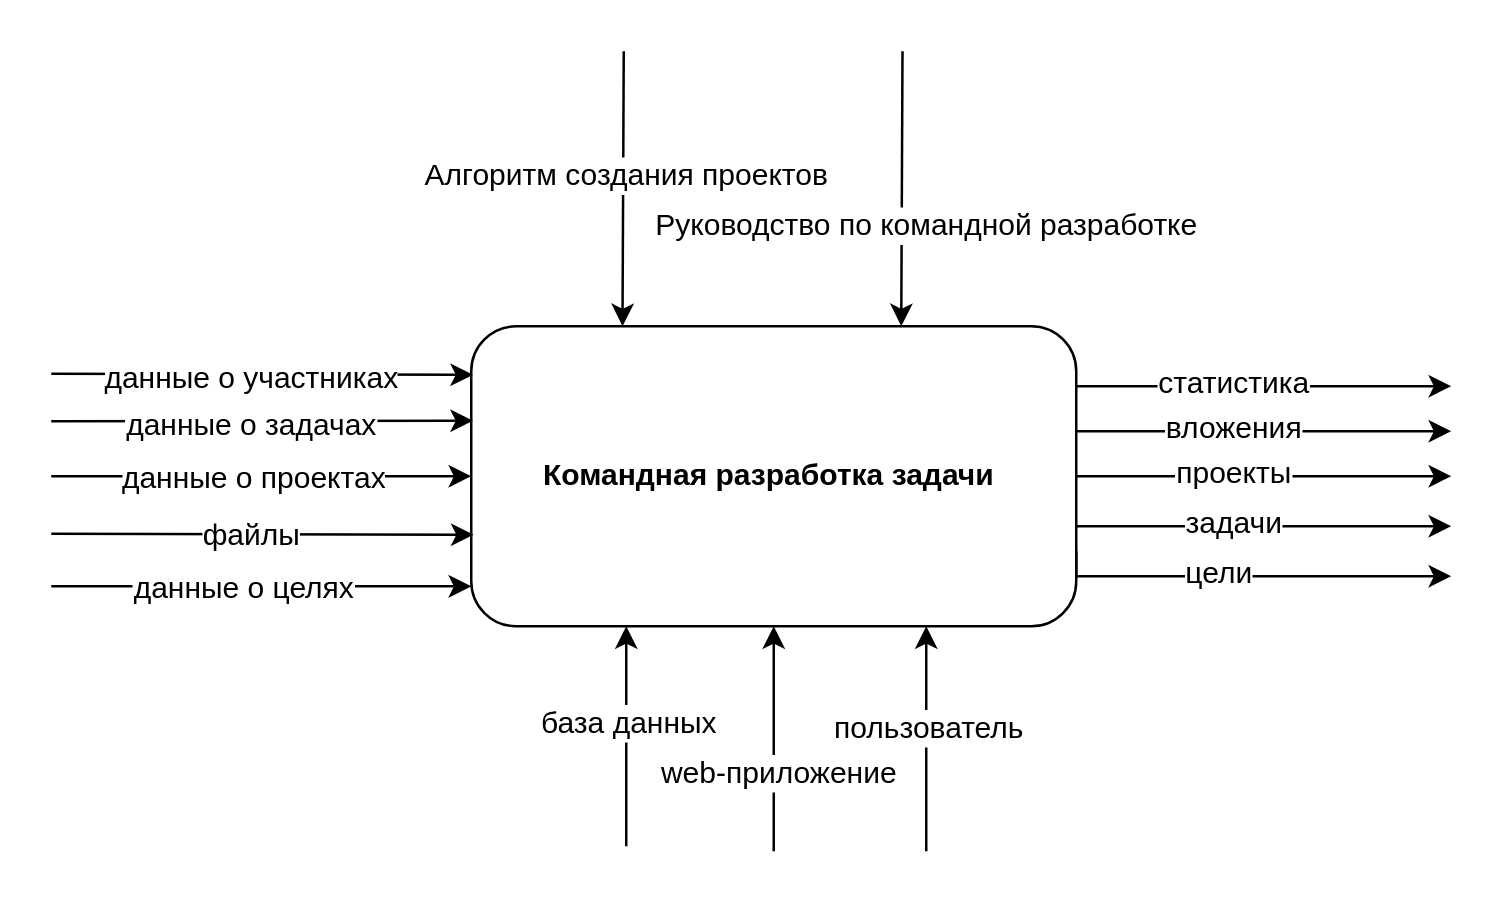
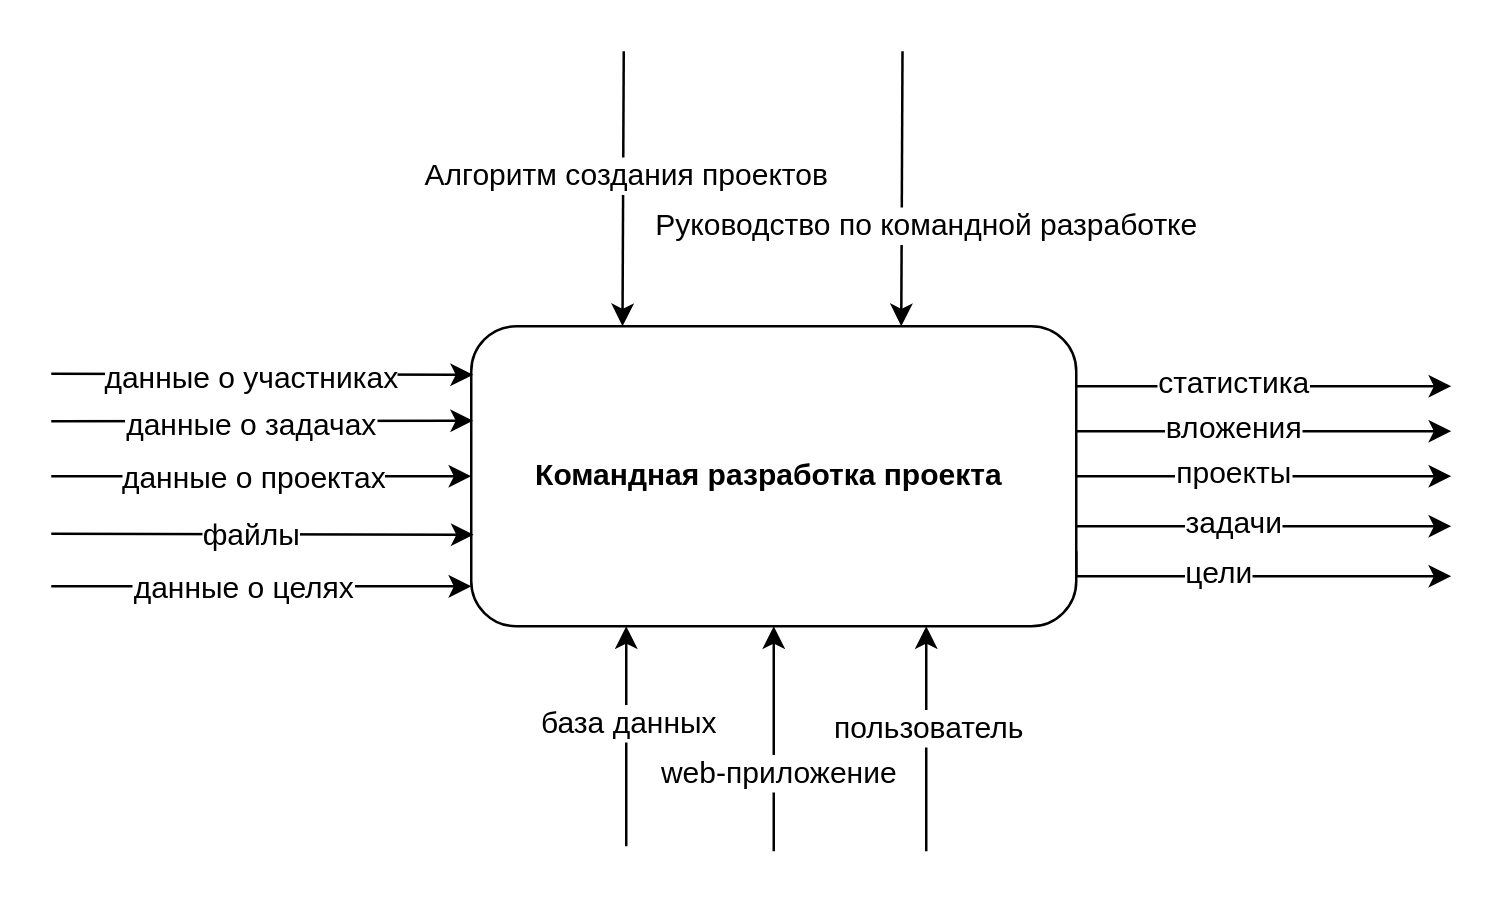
node "Командная разработка задачи": label "Командная разработка задачи" -> "Командная разработка проекта"
